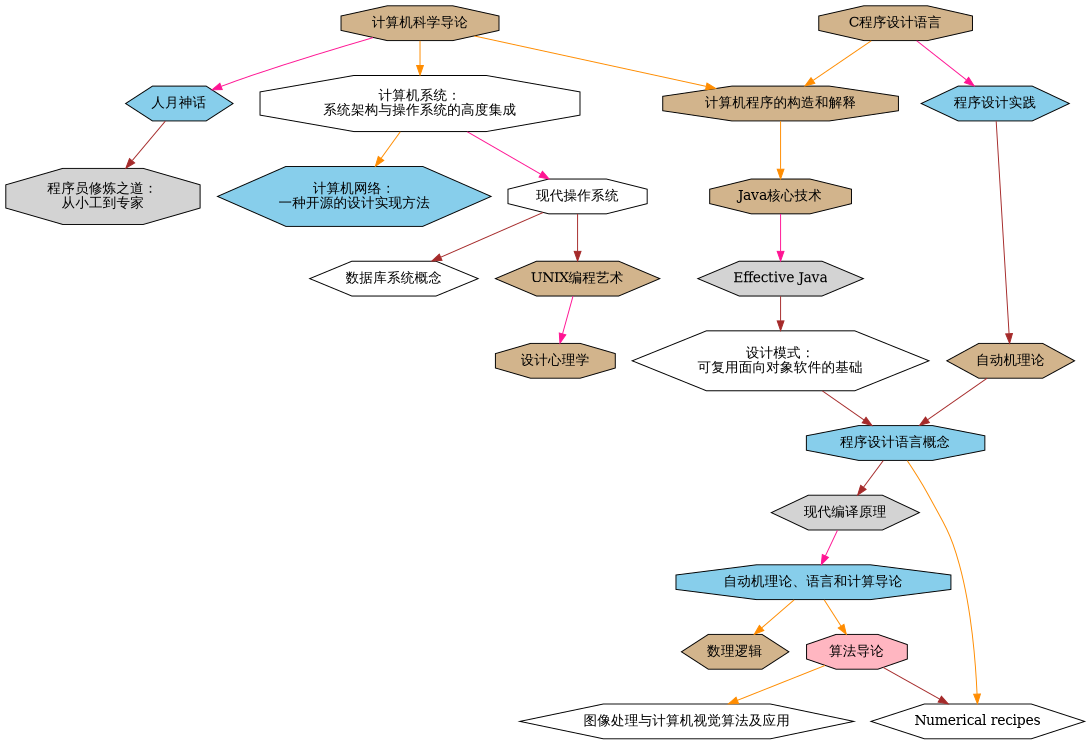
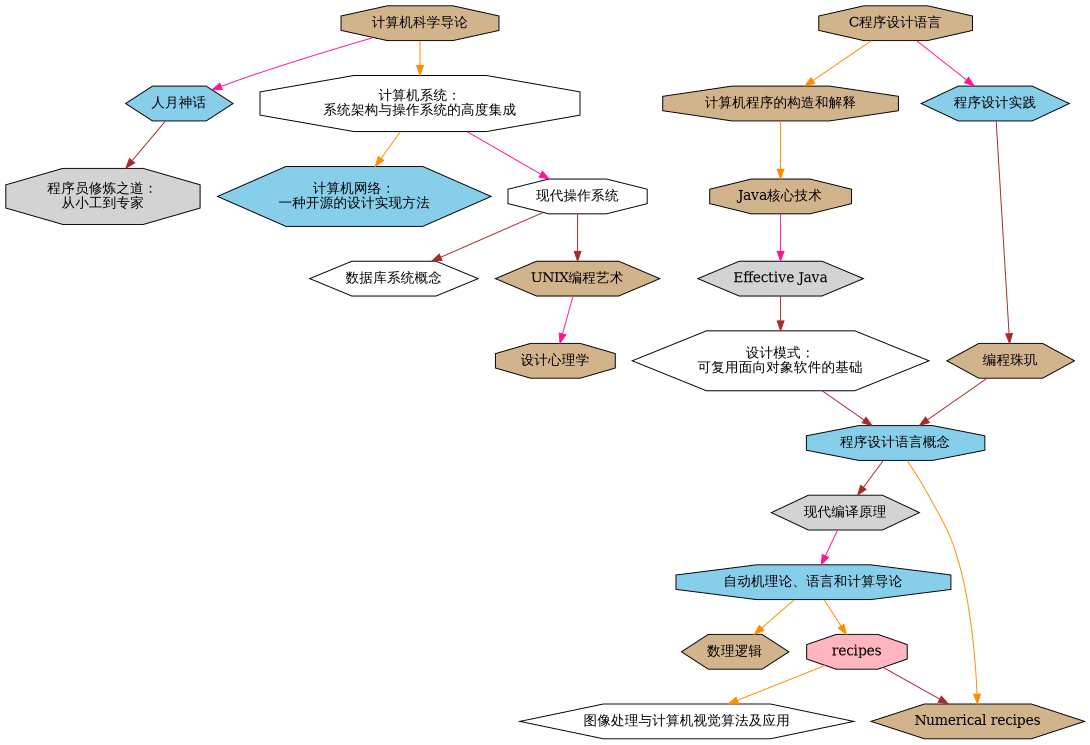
edge "计算机科学导论" -> "计算机程序的构造和解释": removed
node "自动机理论": label "自动机理论" -> "编程珠玑"
node "算法导论": label "算法导论" -> "recipes"
node "Numerical recipes": fillcolor white -> tan
